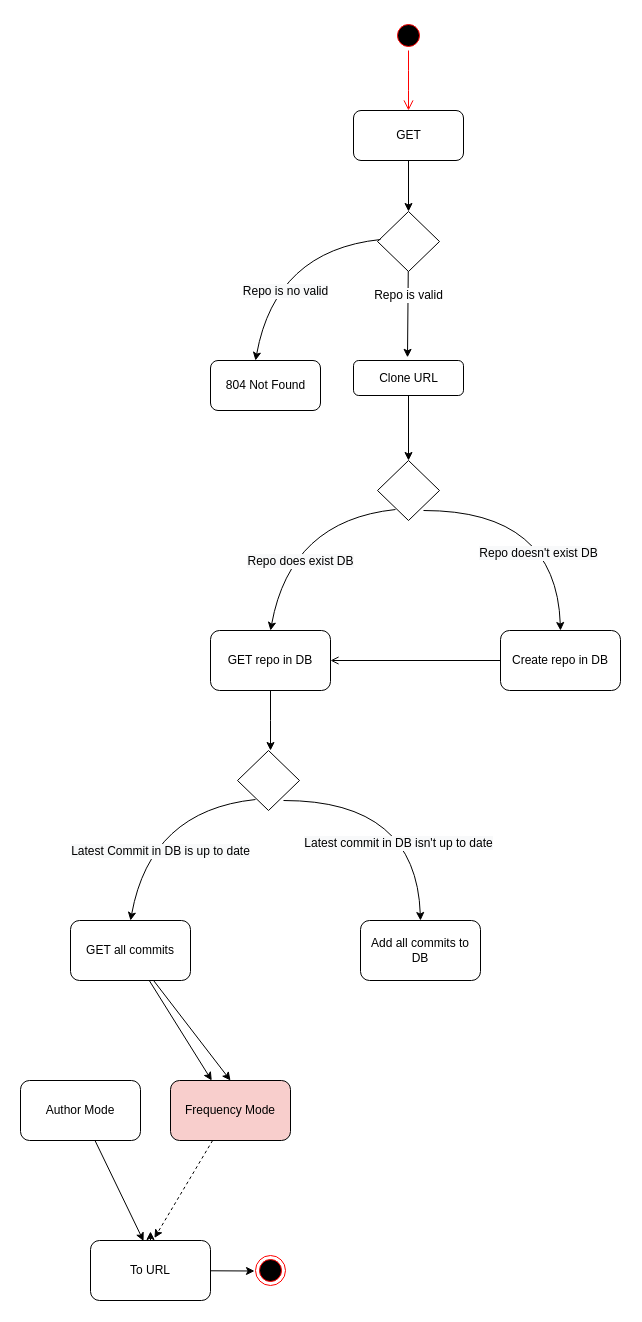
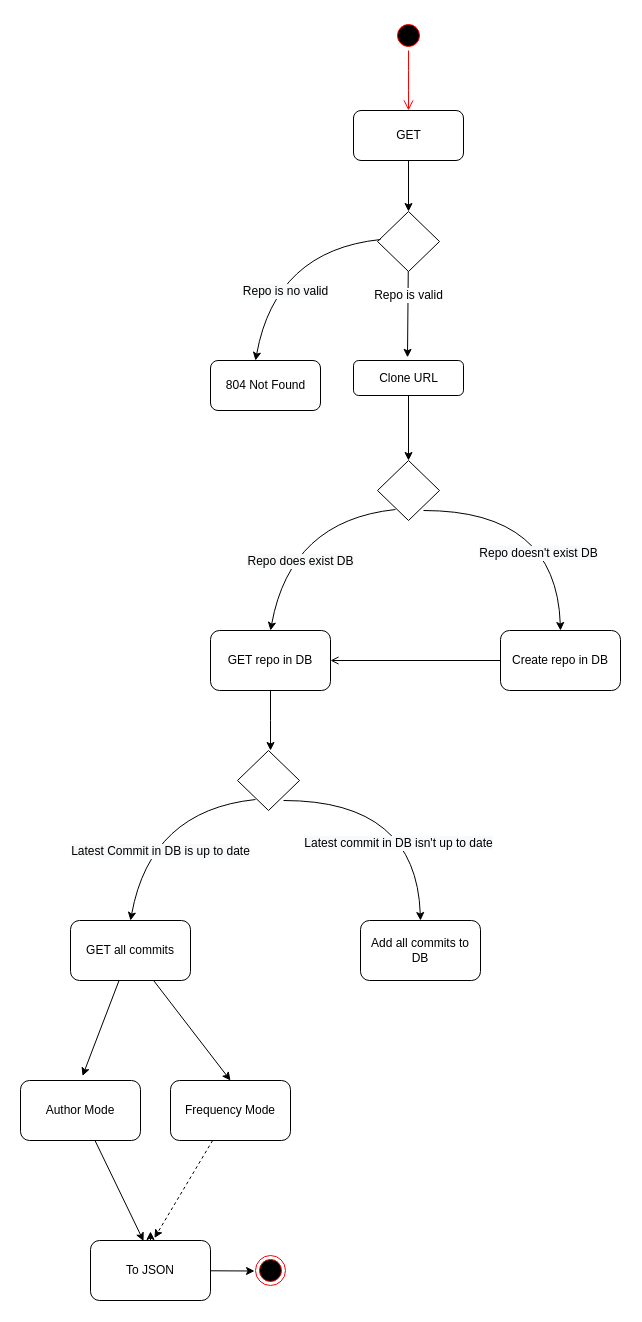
edge "GET all commits" -> "Frequency Mode": now "GET all commits" -> "Author Mode"
node "Frequency Mode": fillcolor #f8cecc -> #ffffff
node "To URL": label "To URL" -> "To JSON"
